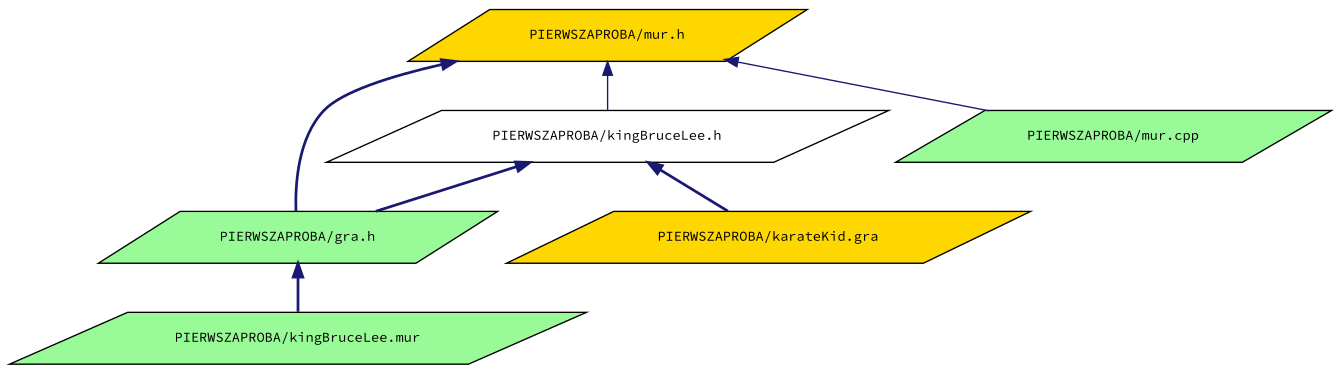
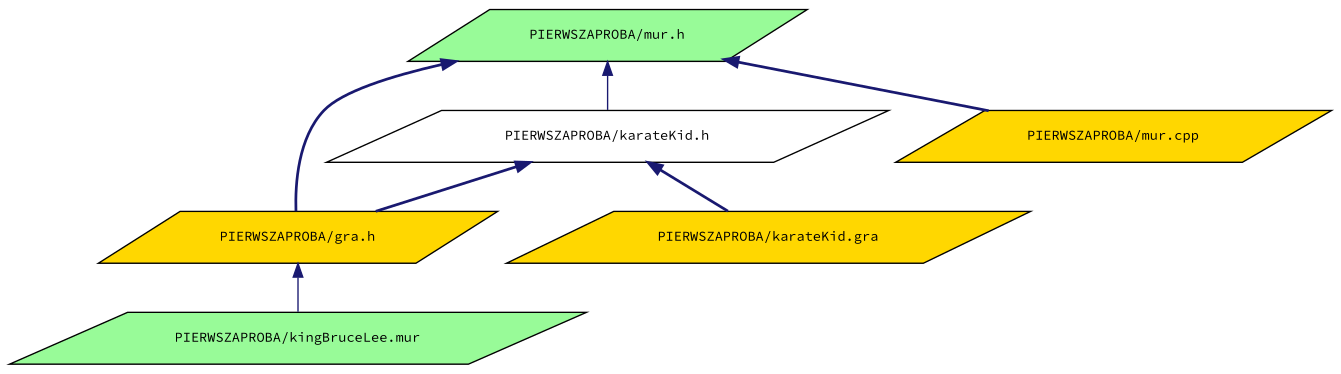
node "PIERWSZAPROBA/mur.h": fillcolor gold -> palegreen
edge "PIERWSZAPROBA/mur.cpp" -> "PIERWSZAPROBA/mur.h": style solid -> bold
node "PIERWSZAPROBA/kingBruceLee.h": label "PIERWSZAPROBA/kingBruceLee.h" -> "PIERWSZAPROBA/karateKid.h"
node "PIERWSZAPROBA/mur.cpp": fillcolor palegreen -> gold
node "PIERWSZAPROBA/gra.h": fillcolor palegreen -> gold
edge "PIERWSZAPROBA/kingBruceLee.mur" -> "PIERWSZAPROBA/gra.h": style bold -> solid
